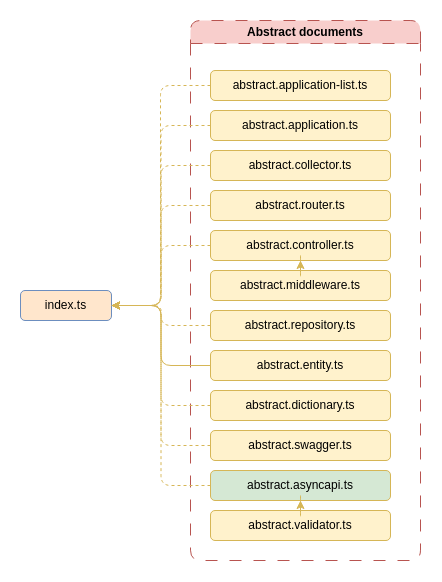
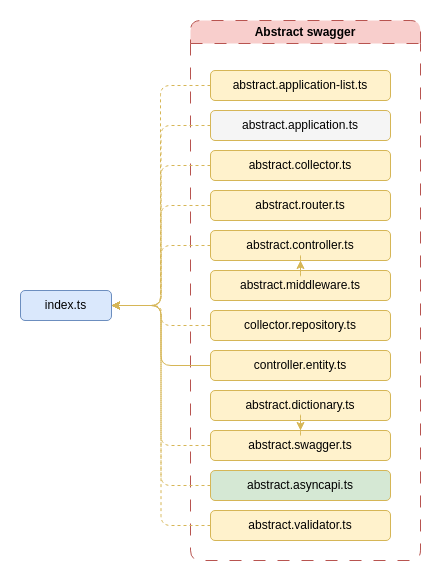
node "Abstract documents": label "Abstract documents" -> "Abstract swagger"
node "abstract.application.ts": fillcolor #fff2cc -> #f5f5f5
node "index.ts": fillcolor #ffe6cc -> #dae8fc
edge "index.ts" -- "abstract.asyncapi.ts": arrowhead none -> classic
node "abstract.repository.ts": label "abstract.repository.ts" -> "collector.repository.ts"
node "abstract.entity.ts": label "abstract.entity.ts" -> "controller.entity.ts"
edge "abstract.dictionary.ts" -> "index.ts": now "abstract.dictionary.ts" -> "abstract.swagger.ts"
edge "abstract.validator.ts" -> "abstract.asyncapi.ts": now "abstract.validator.ts" -> "index.ts"
